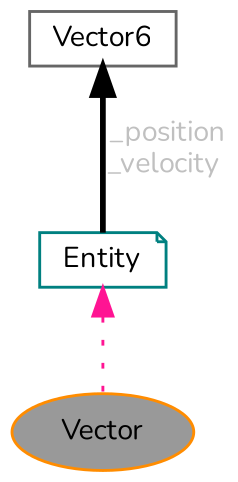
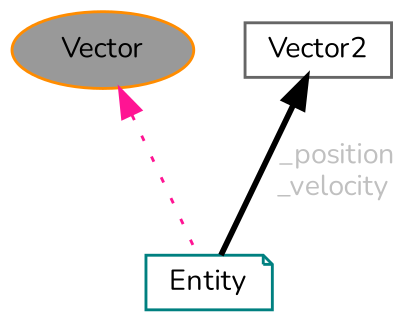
node "Vector6": label "Vector6" -> "Vector2"
edge "Vector" -> "Entity": reversed
